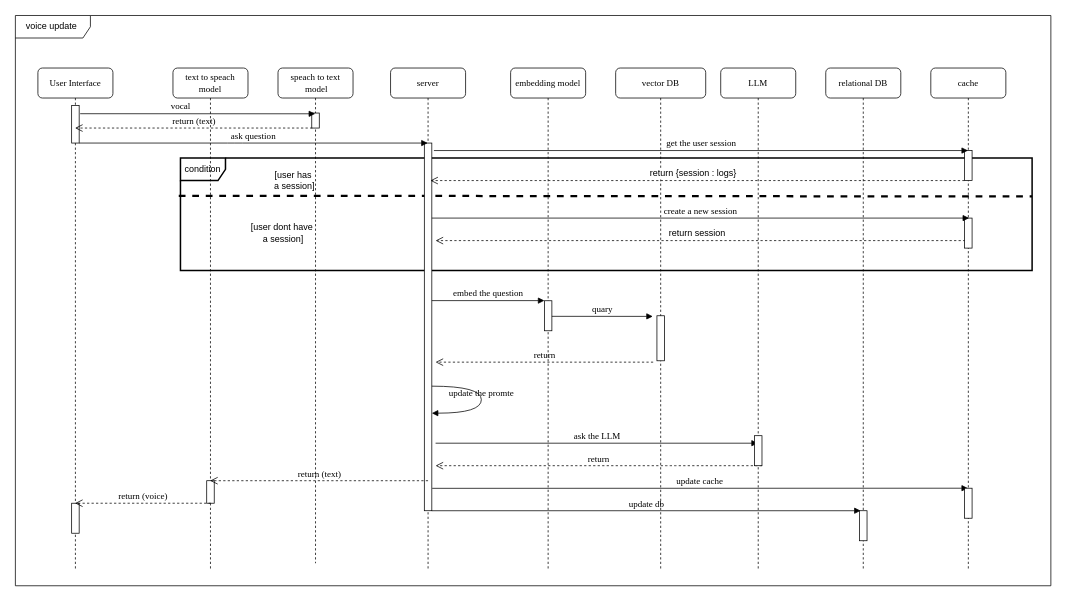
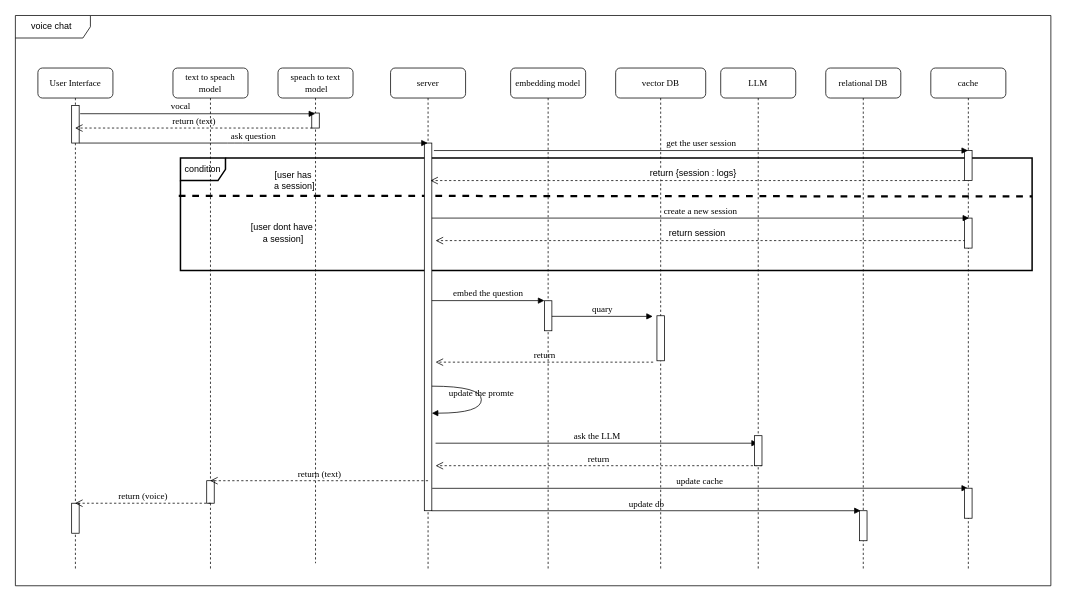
node "voice update": label "voice update" -> "voice chat"
